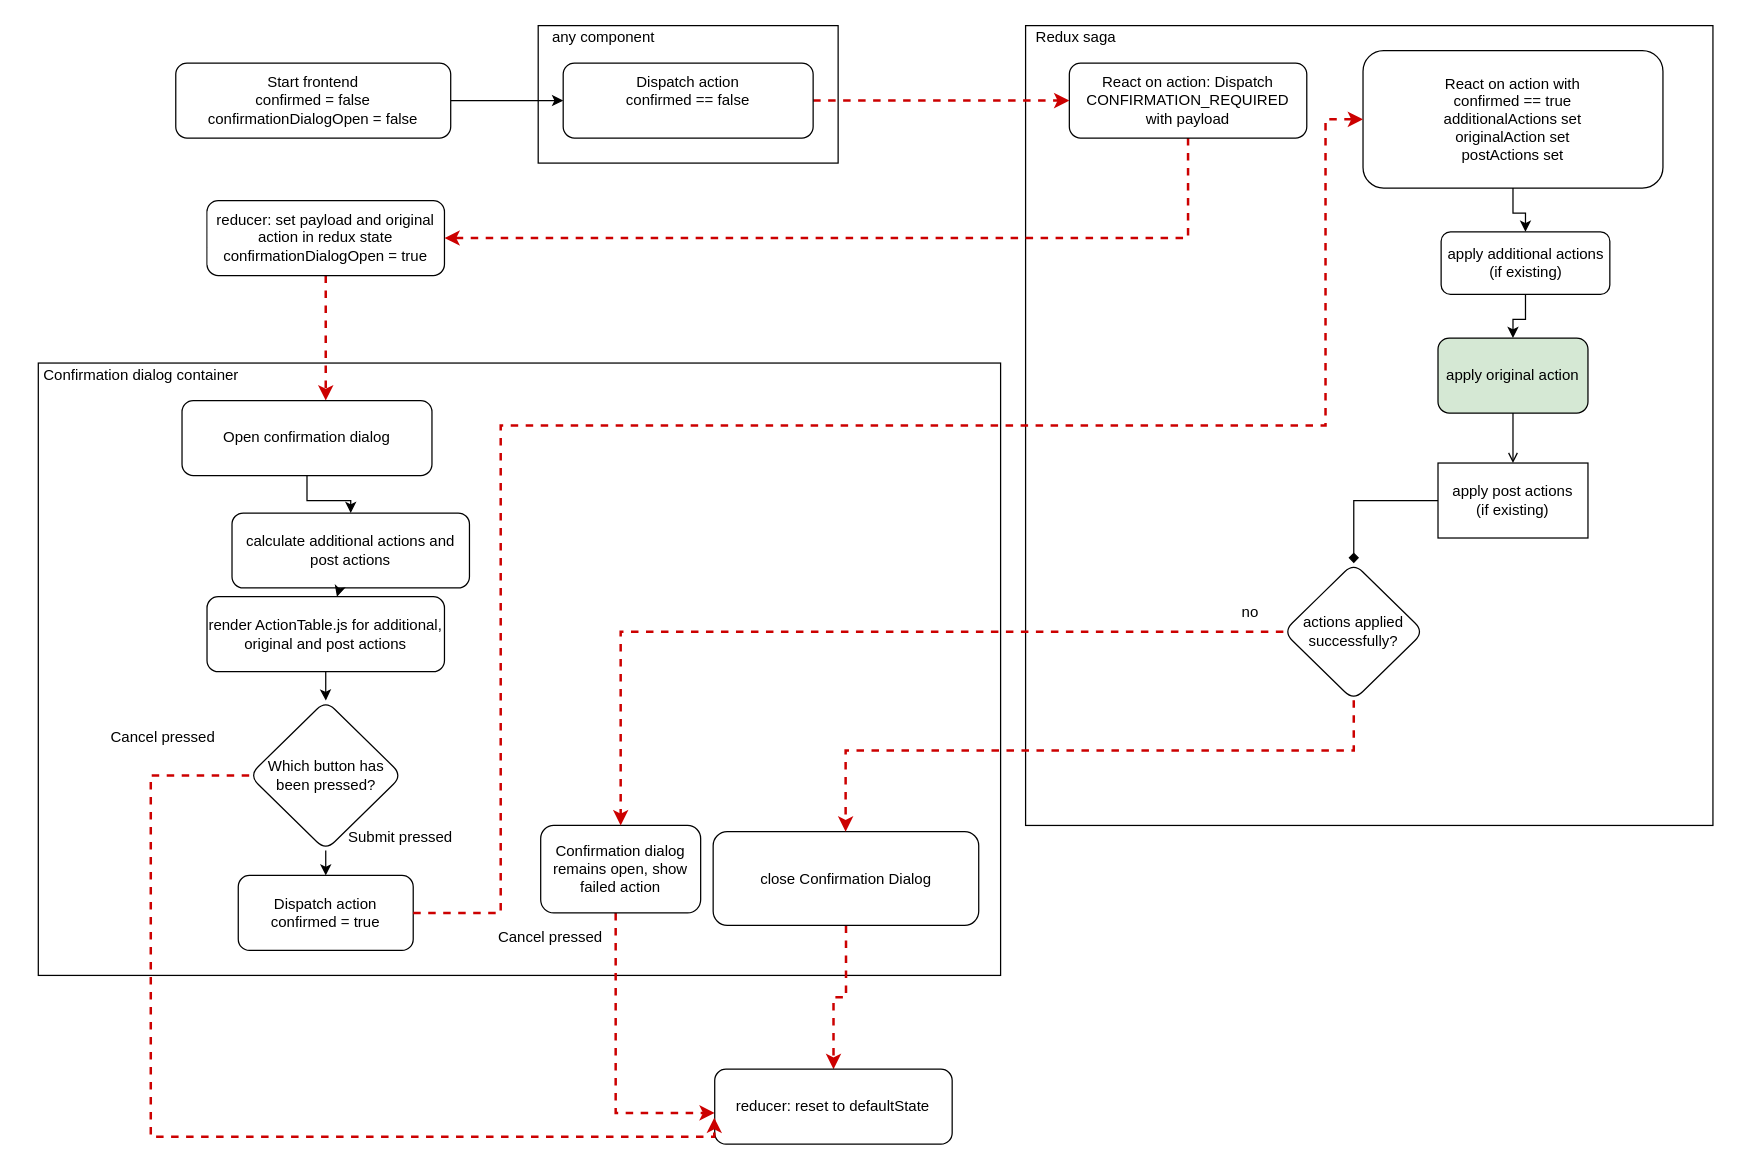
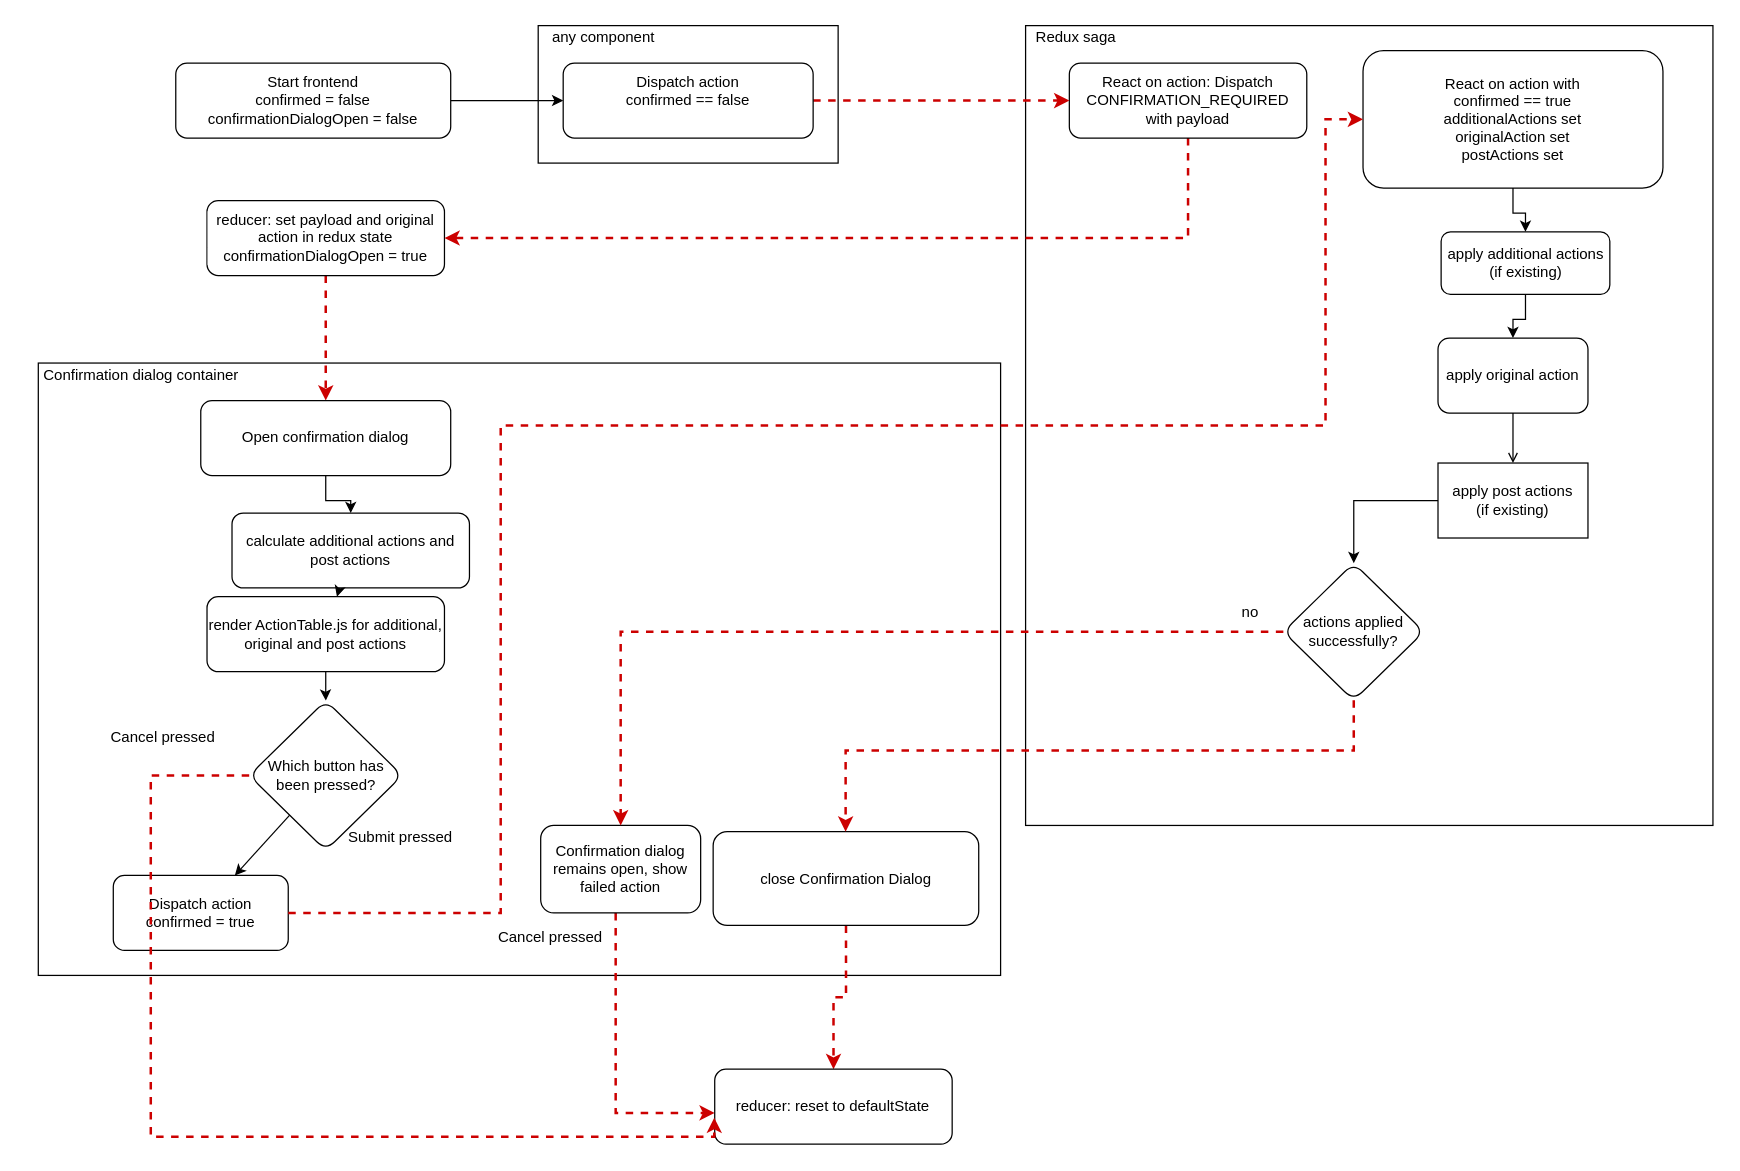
node "apply original action": fillcolor #d5e8d4 -> #ffffff
node "Open confirmation dialog": moved (307, 438) -> (326, 438)
edge "apply post actions (if existing)" -> "actions applied successfully?": arrowhead diamond -> classic
node "Dispatch action confirmed = true": moved (326, 913) -> (201, 913)
